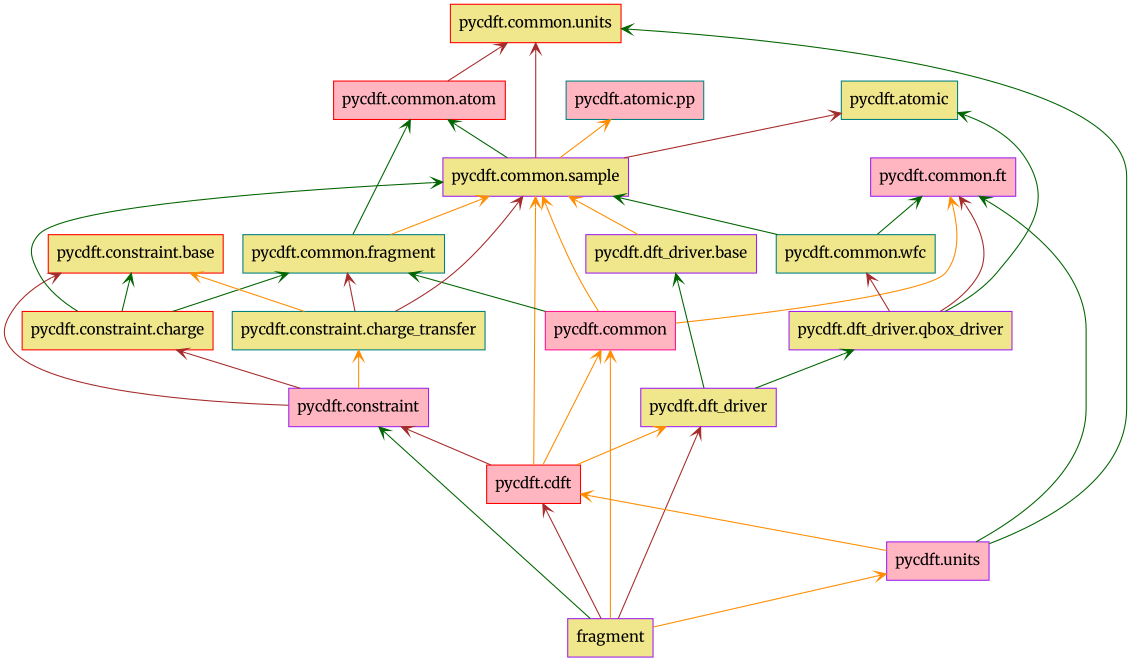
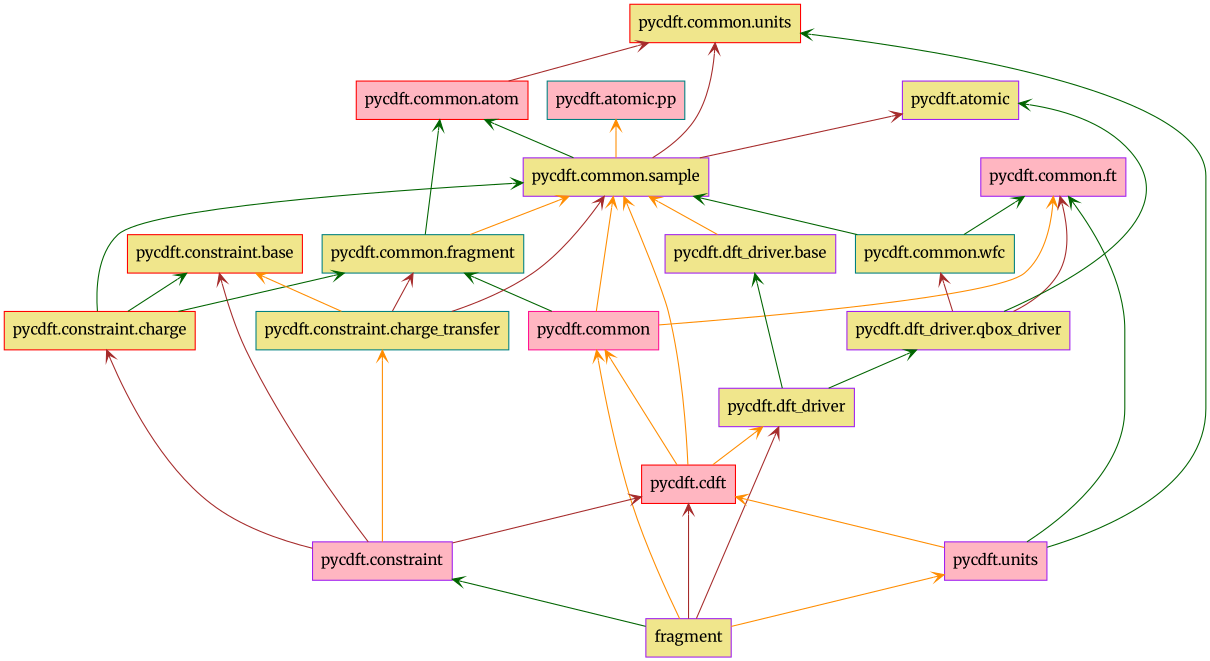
node "pycdft.atomic": color teal -> purple
edge "pycdft.cdft" -> "pycdft.constraint": reversed
